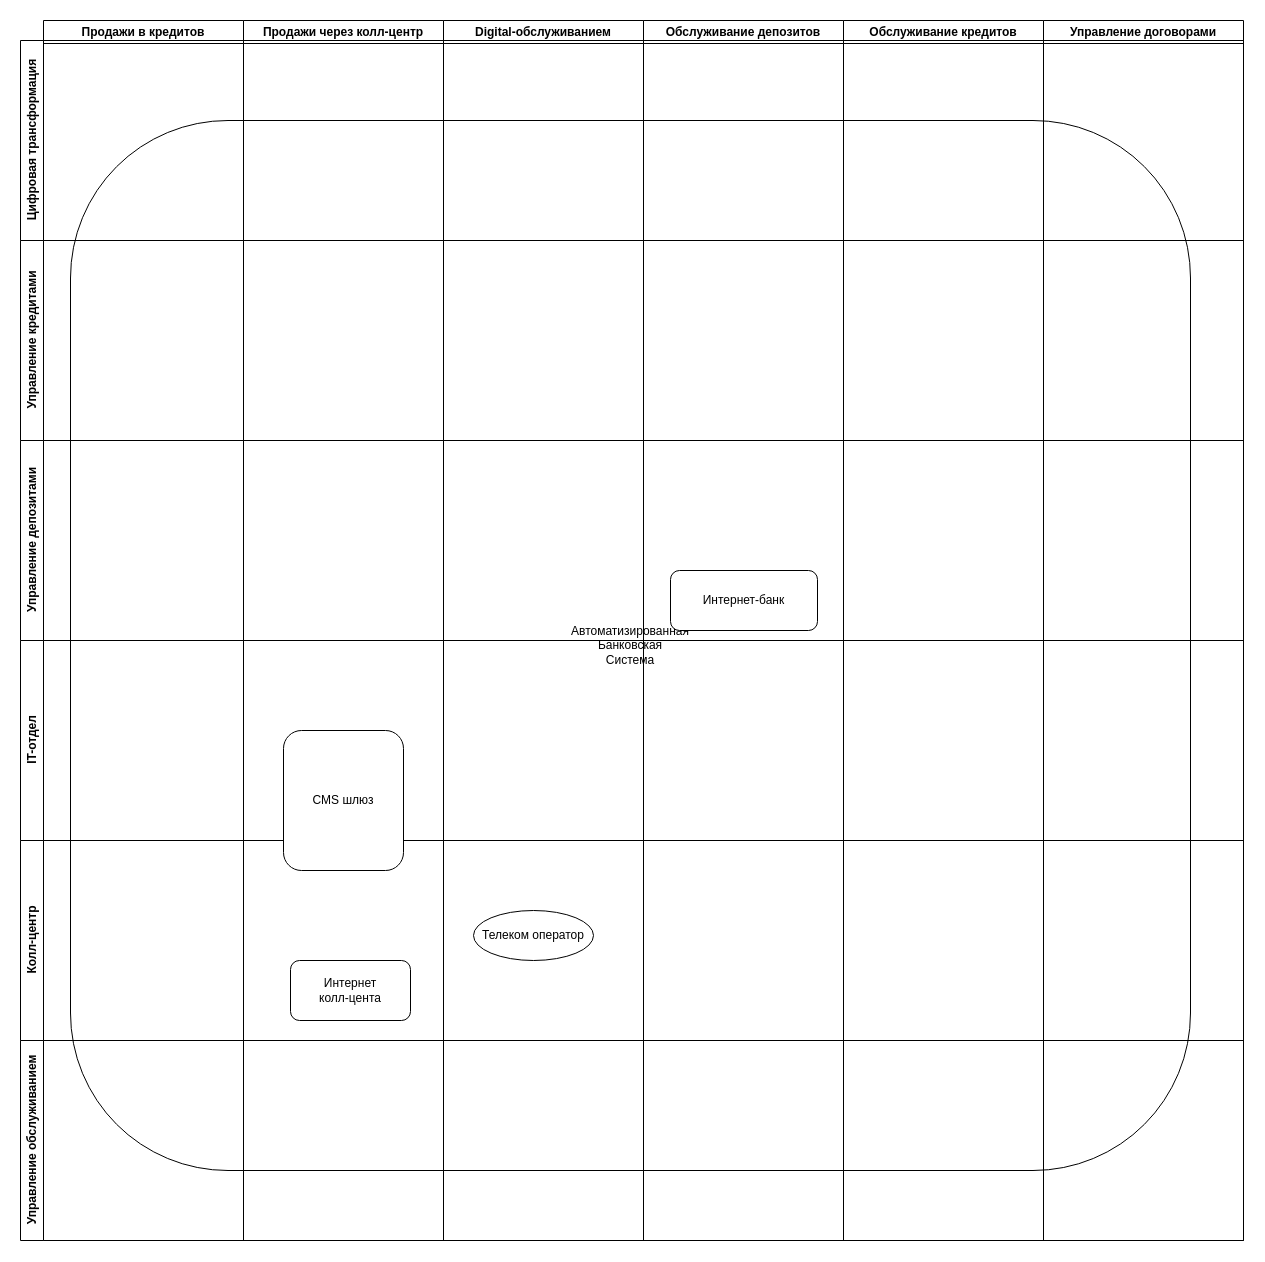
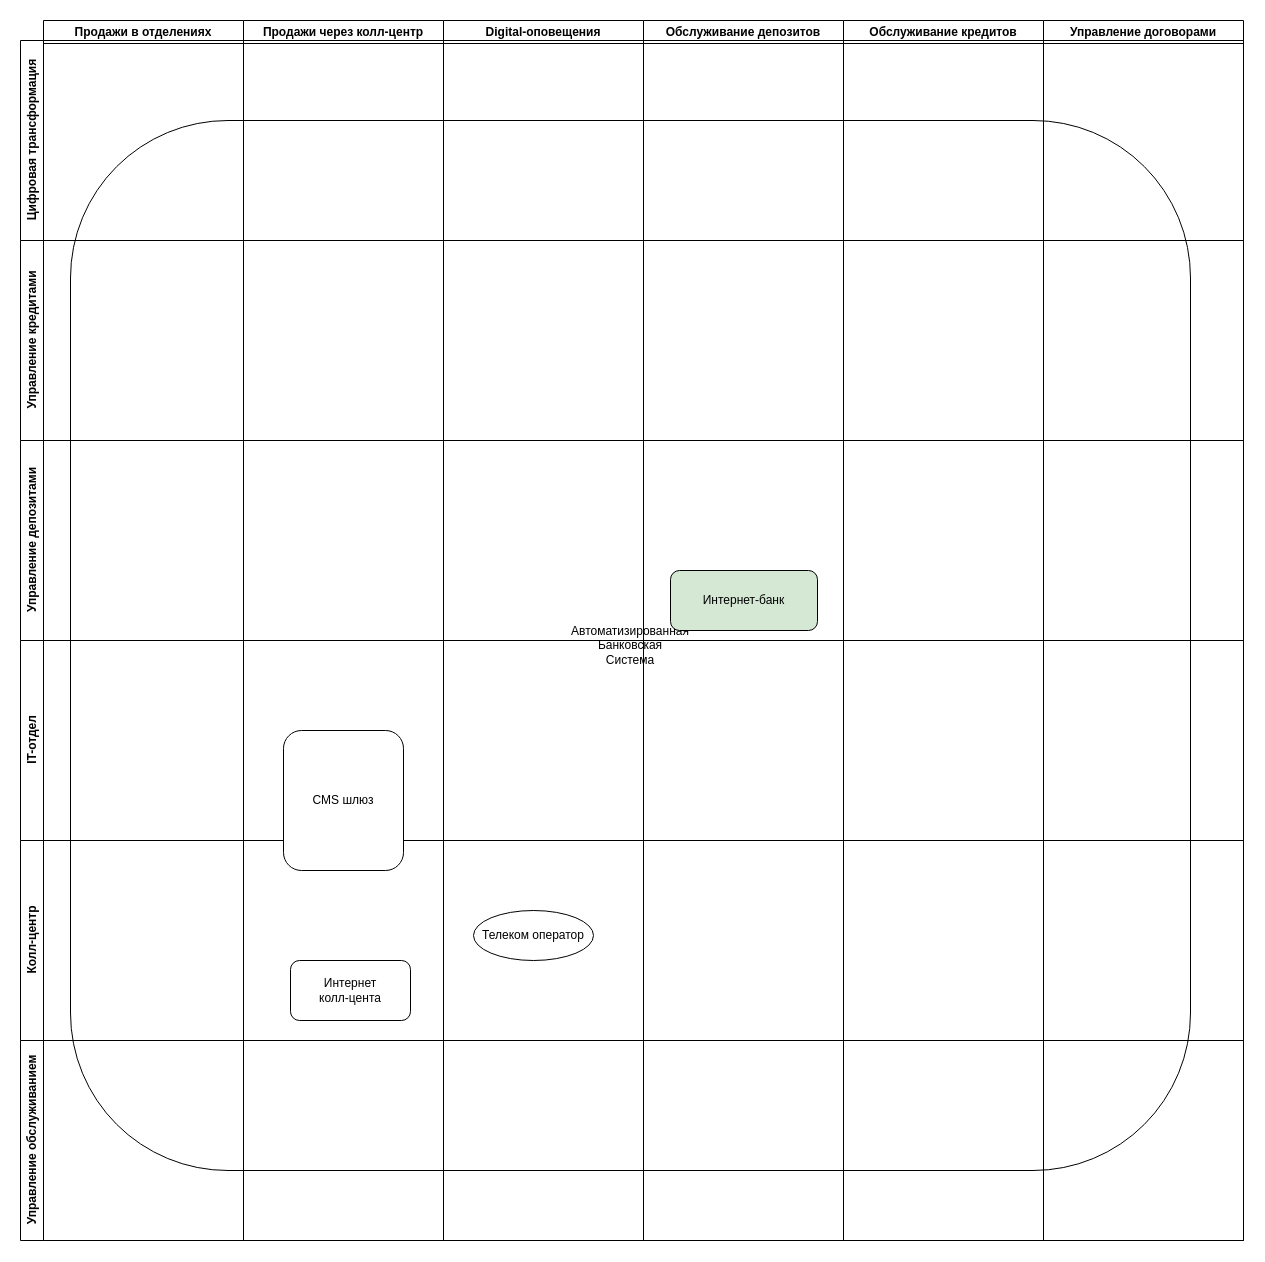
node "Продажи в кредитов": label "Продажи в кредитов" -> "Продажи в отделениях"
node "Digital-обслуживанием": label "Digital-обслуживанием" -> "Digital-оповещения"
node "Интернет-банк": fillcolor #ffffff -> #d5e8d4
